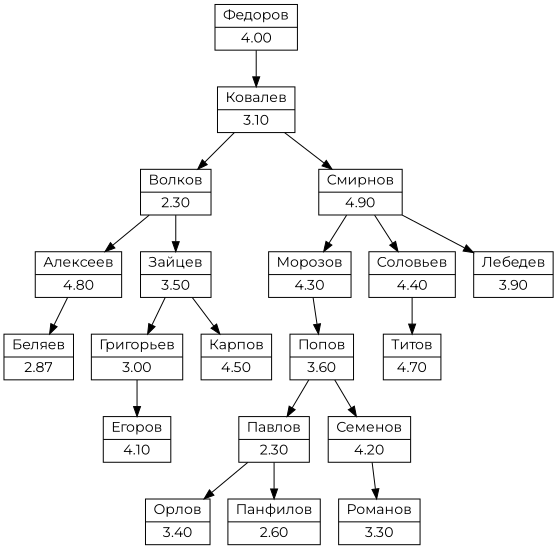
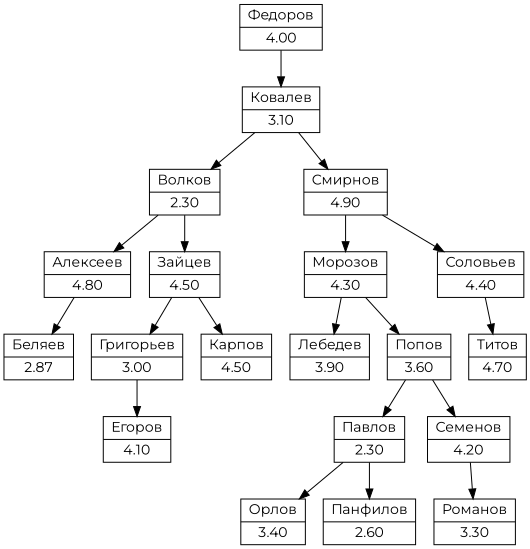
edge "Смирнов" -> "Лебедев": now "Морозов" -> "Лебедев"
node "Зайцев": text "3.50" -> "4.50"
